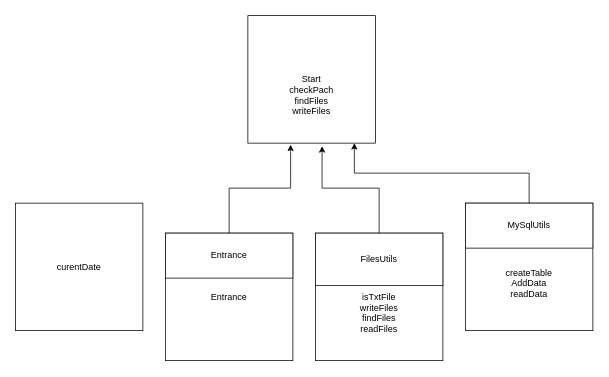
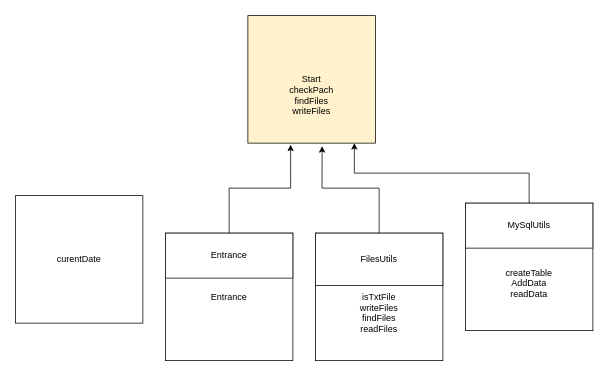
node "Start checkPach findFiles writeFiles": fillcolor #ffffff -> #fff2cc
node "curentDate": moved (79, 267) -> (79, 259)
